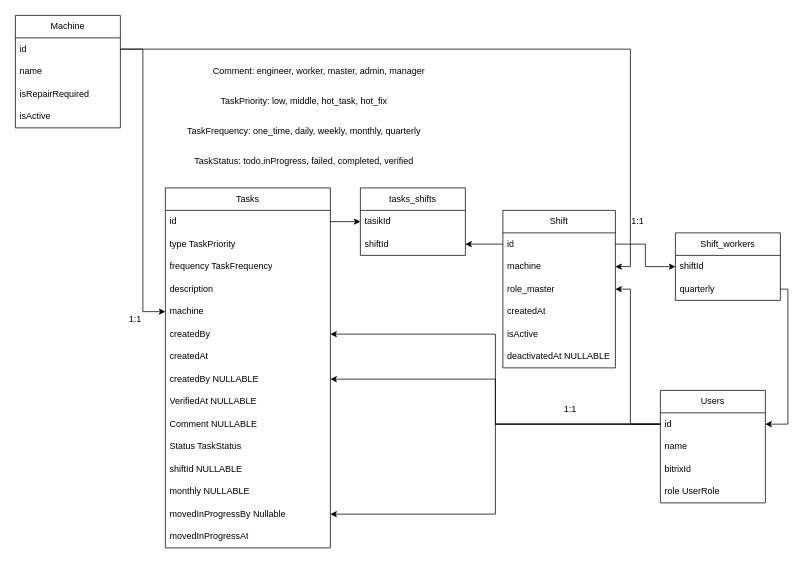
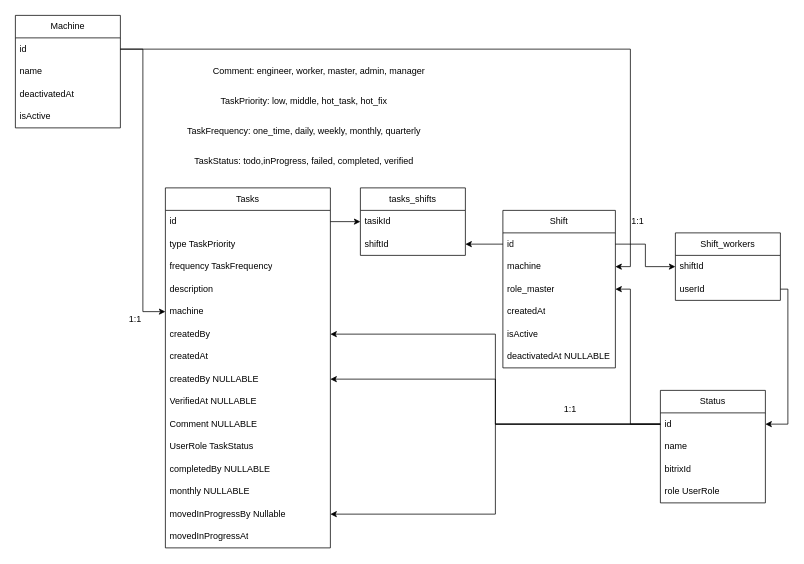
node "isRepairRequired": label "isRepairRequired" -> "deactivatedAt"
node "quarterly": label "quarterly" -> "userId"
node "Users": label "Users" -> "Status"
node "Status TaskStatus": label "Status TaskStatus" -> "UserRole TaskStatus"
node "shiftId NULLABLE": label "shiftId NULLABLE" -> "completedBy NULLABLE"
